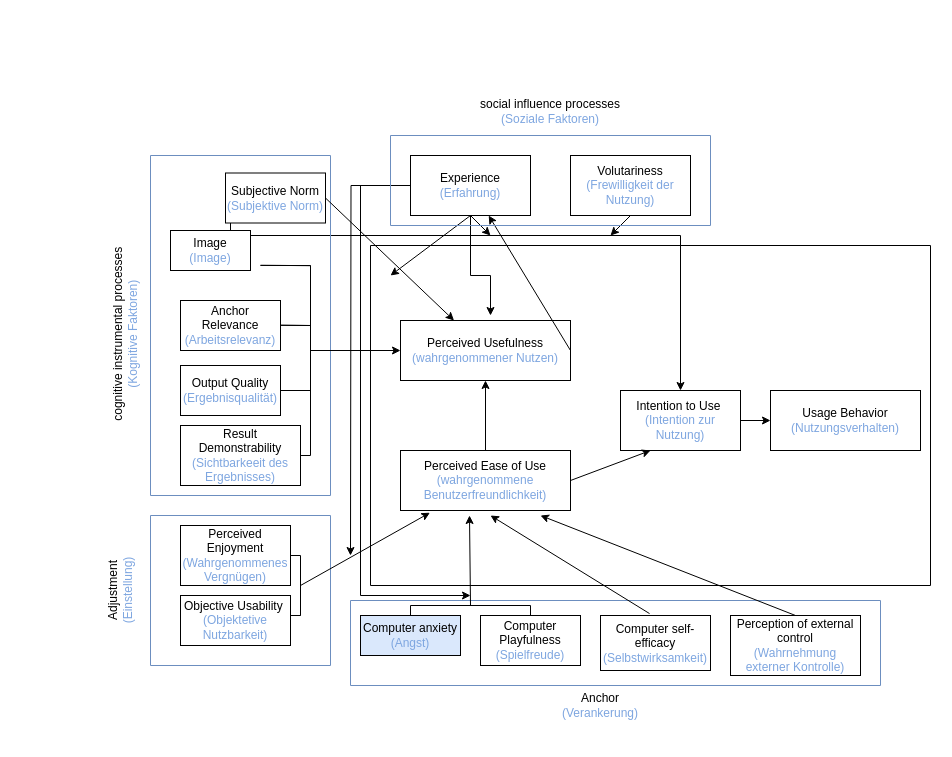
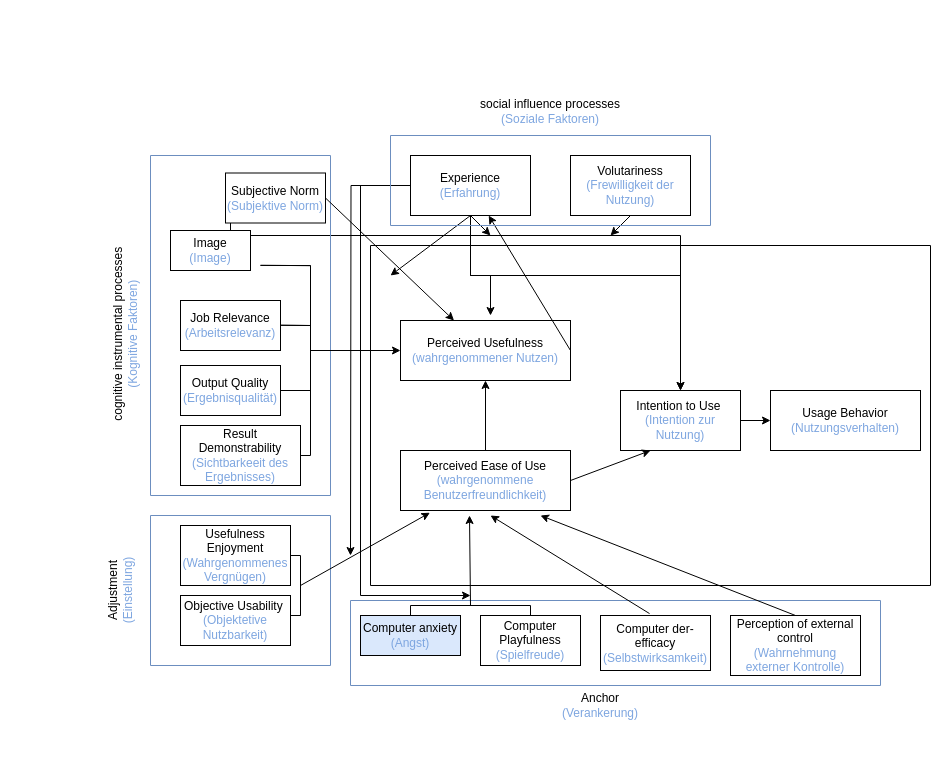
edge "Experience (Erfahrung)" -> "Intention to Use (Intention zur Nutzung)": added
node "Anchor Relevance (Arbeitsrelevanz)": label "Anchor Relevance (Arbeitsrelevanz)" -> "Job Relevance (Arbeitsrelevanz)"
node "Perceived Enjoyment (Wahrgenommenes Vergnügen)": label "Perceived Enjoyment (Wahrgenommenes Vergnügen)" -> "Usefulness Enjoyment (Wahrgenommenes Vergnügen)"
node "Computer self-efficacy (Selbstwirksamkeit)": label "Computer self-efficacy (Selbstwirksamkeit)" -> "Computer der-efficacy (Selbstwirksamkeit)"
